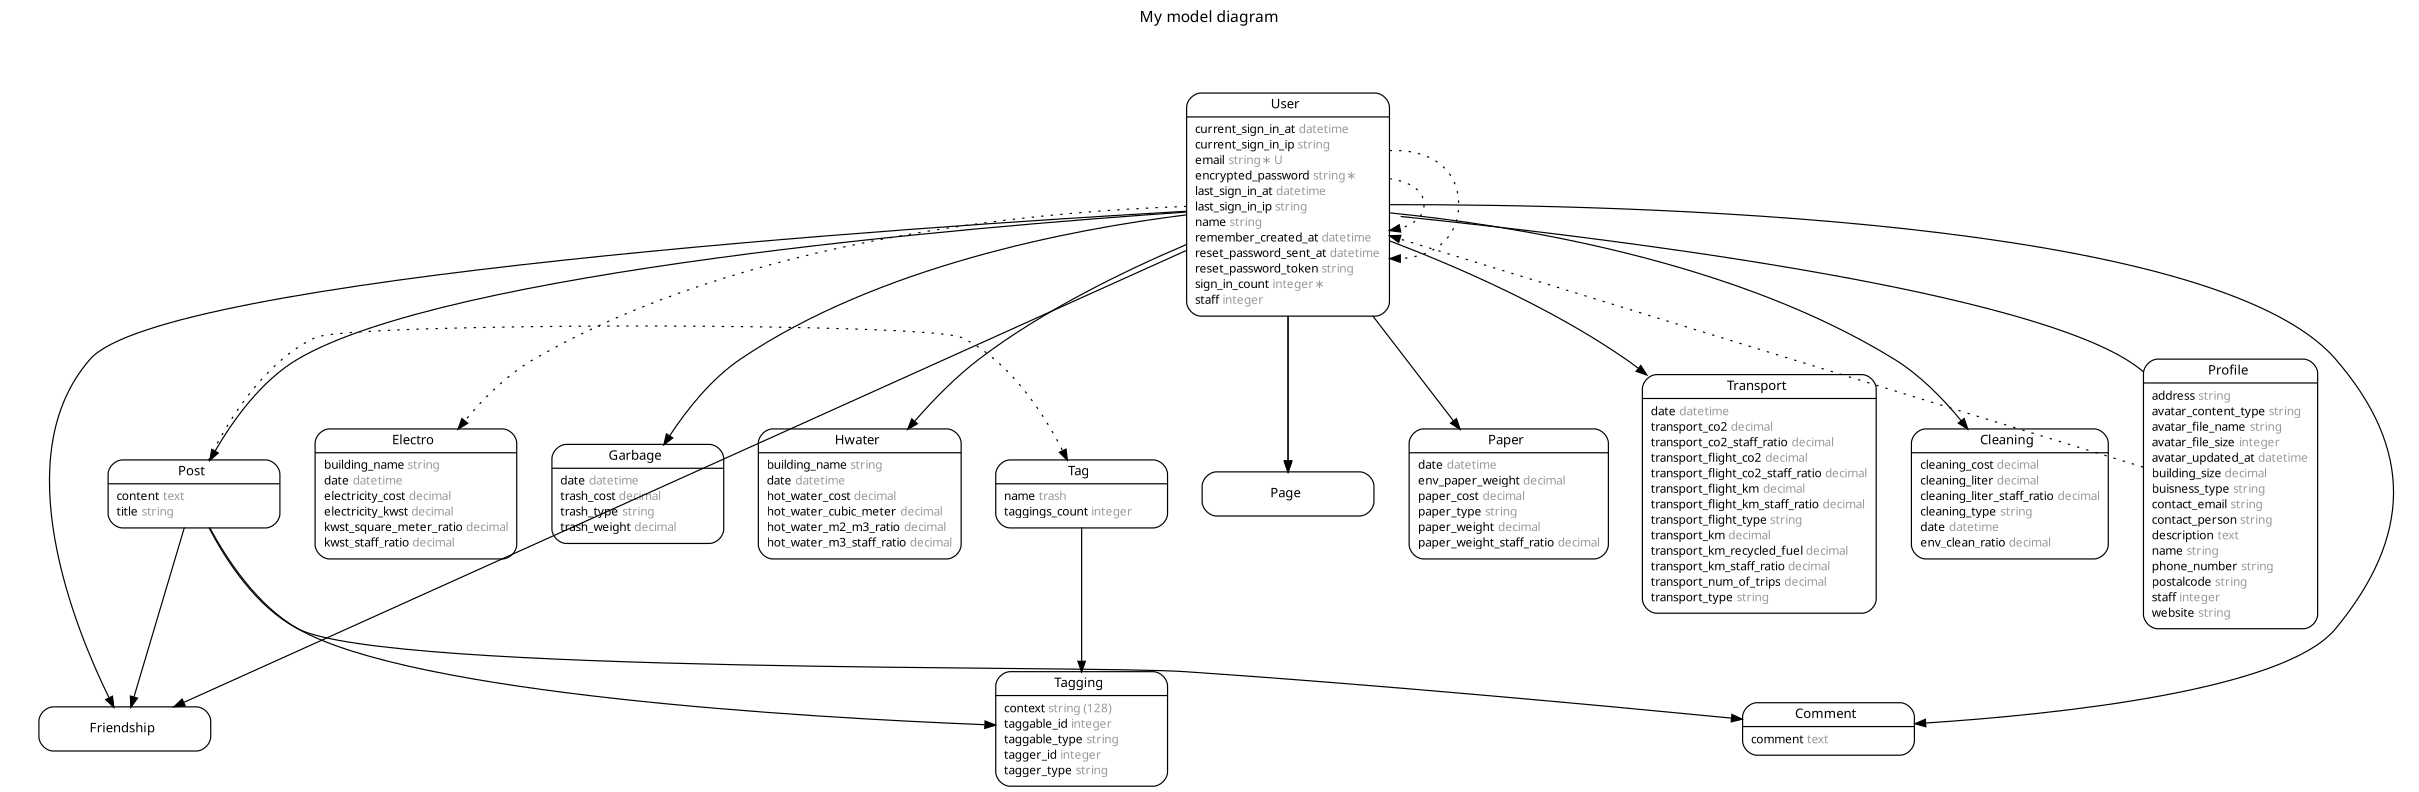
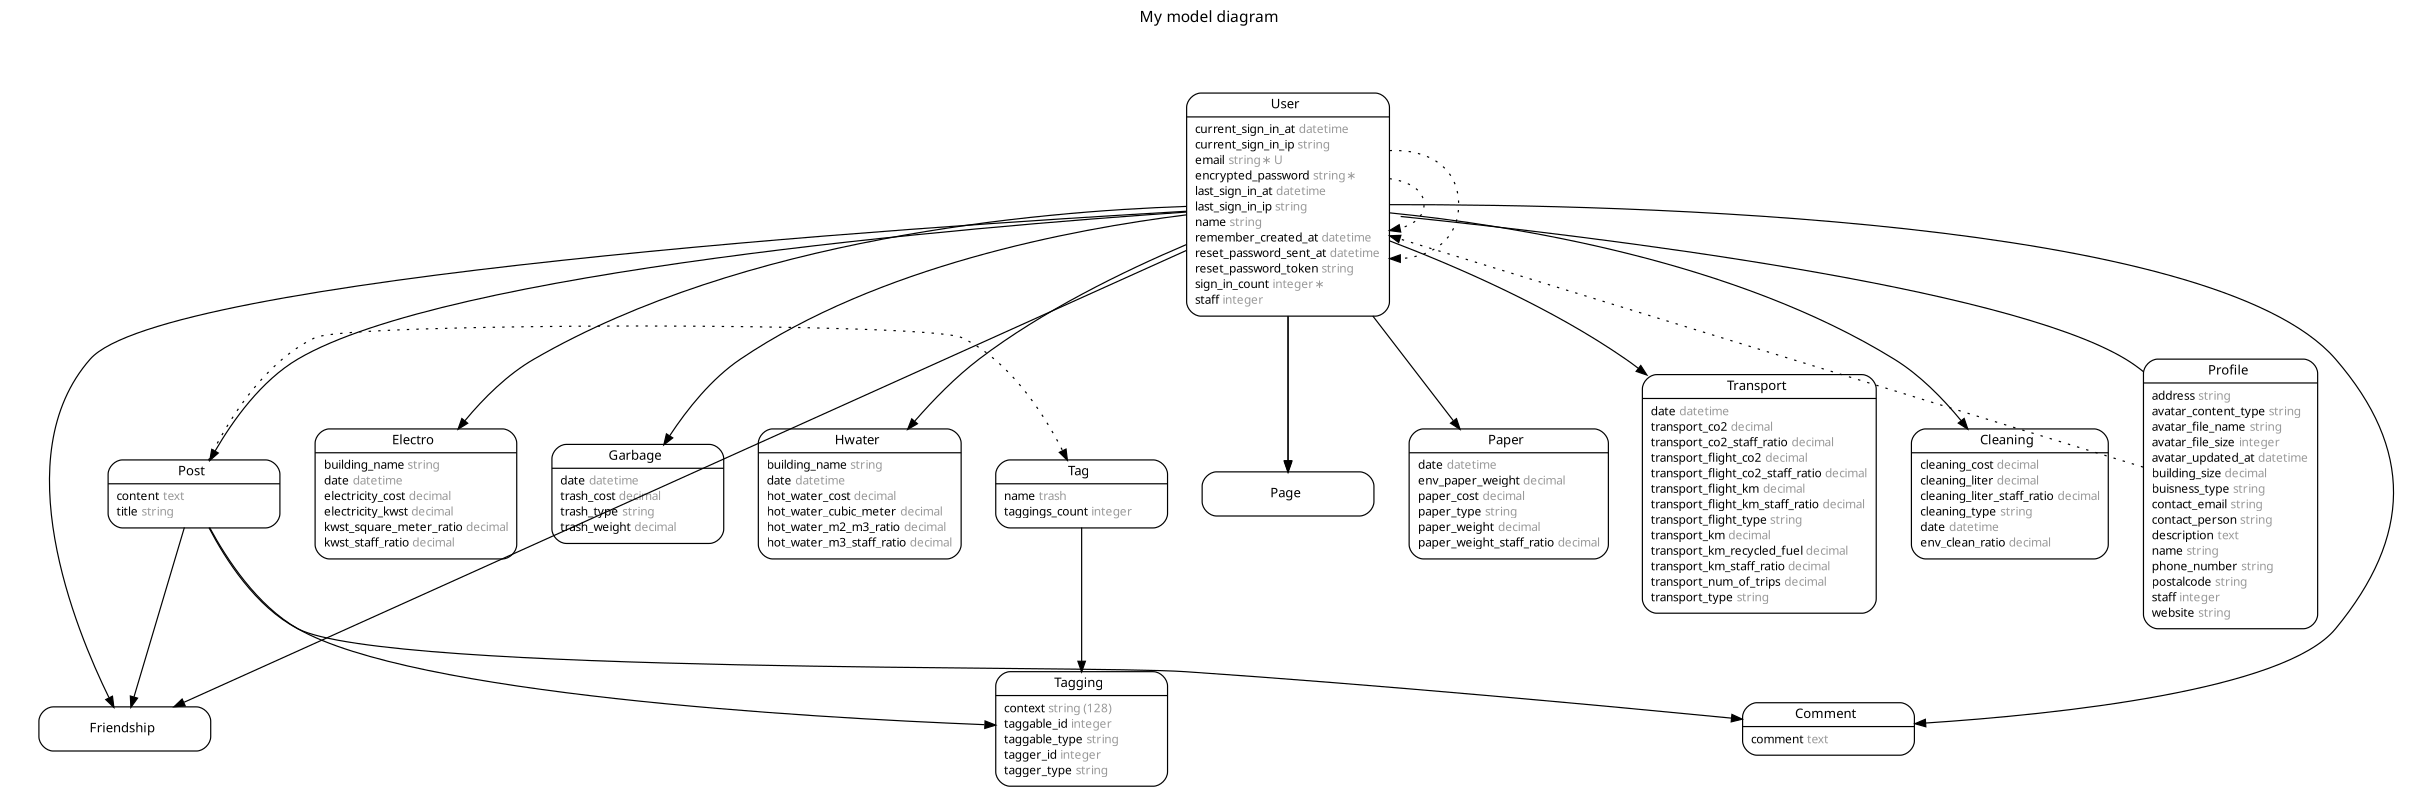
edge "User" -- "Electro": style dotted -> solid
